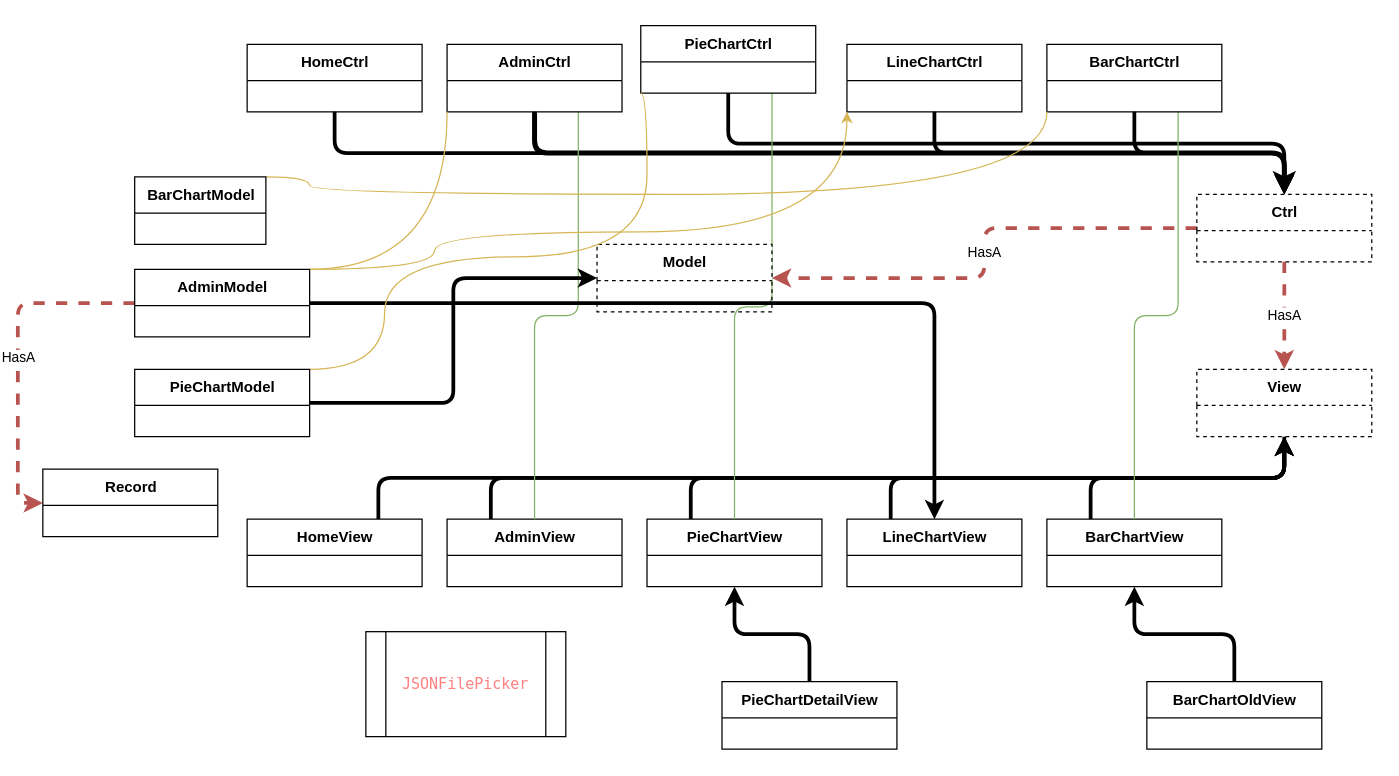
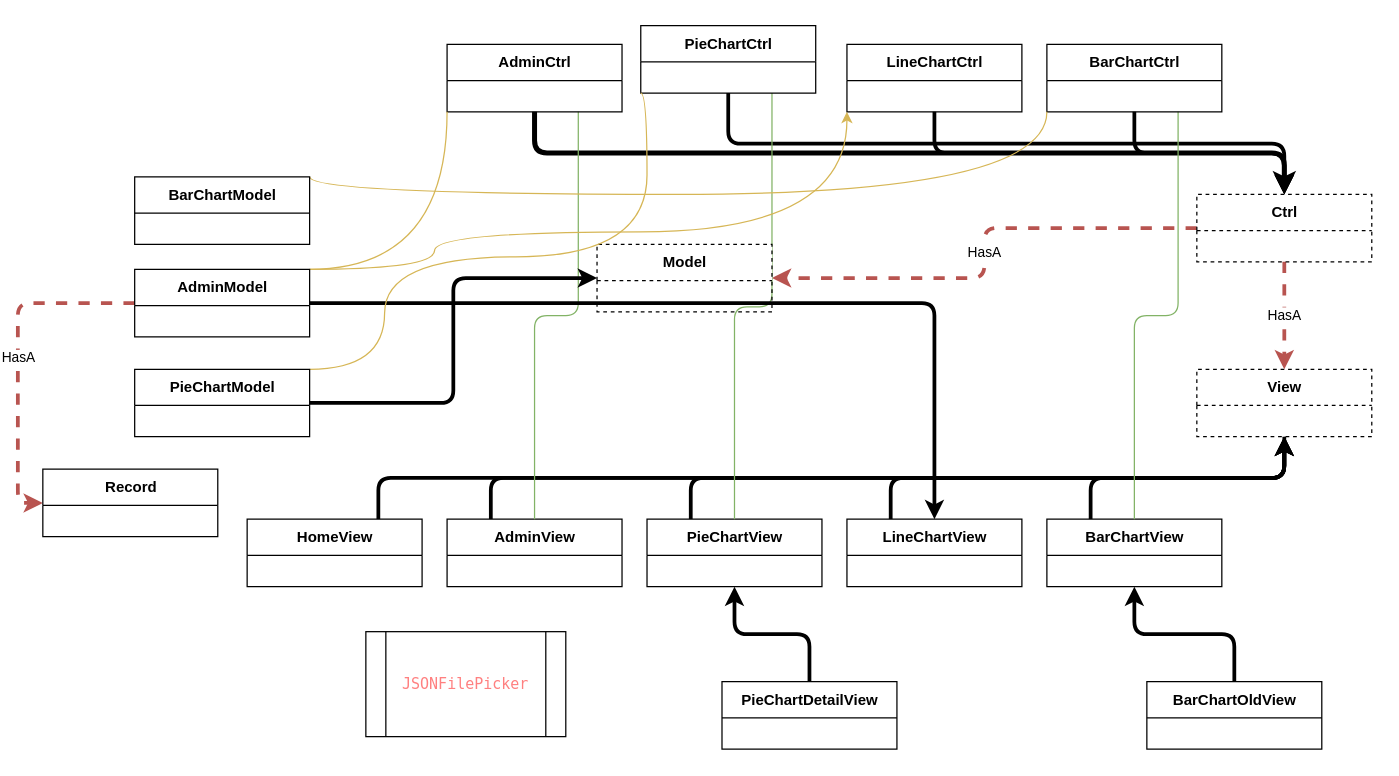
node "HomeCtrl": removed
edge "HomeCtrl" -> "Ctrl": removed
node "BarChartModel": size 131x68 -> 175x68
